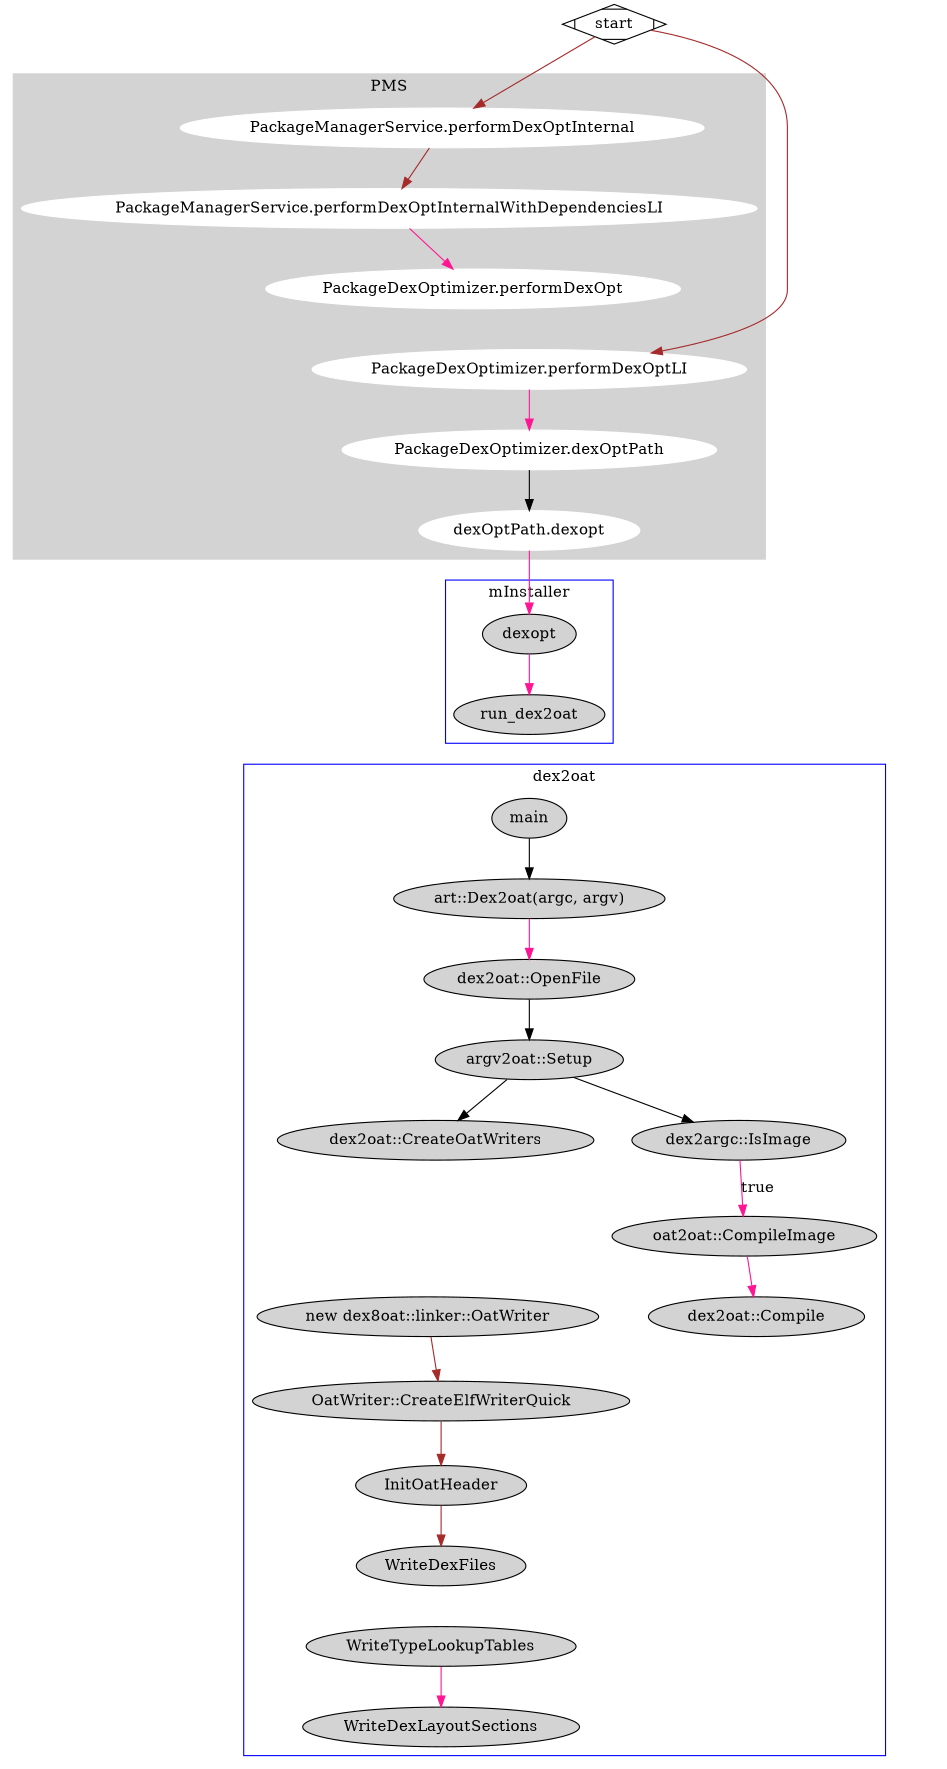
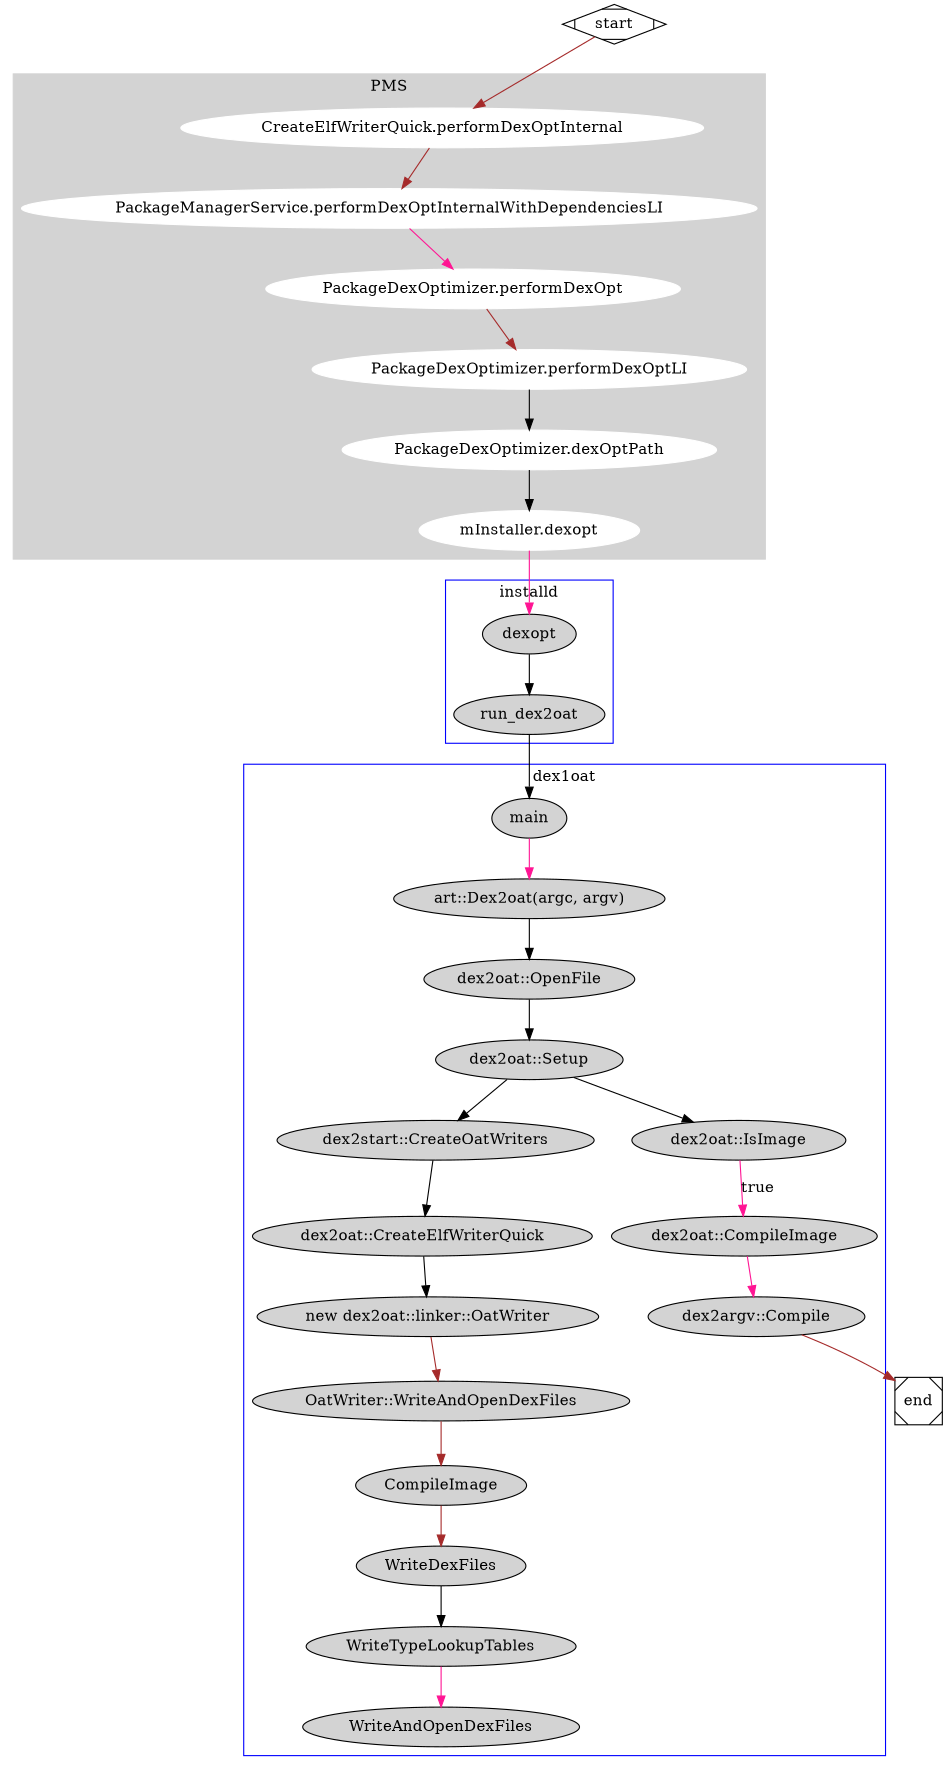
node "PackageManagerService.performDexOptInternal": label "PackageManagerService.performDexOptInternal" -> "CreateElfWriterQuick.performDexOptInternal"
edge "start" -> "PackageDexOptimizer.performDexOptLI": now "PackageDexOptimizer.performDexOpt" -> "PackageDexOptimizer.performDexOptLI"
edge "PackageDexOptimizer.performDexOptLI" -> "PackageDexOptimizer.dexOptPath": color deeppink -> black
node "dexOptPath.dexopt": label "dexOptPath.dexopt" -> "mInstaller.dexopt"
cluster "mInstaller": label "mInstaller" -> "installd"
edge "dexopt" -> "run_dex2oat": color deeppink -> black
edge "run_dex2oat" -> "main": added
cluster "dex2oat": label "dex2oat" -> "dex1oat"
edge "main" -> "art::Dex2oat(argc, argv)": color black -> deeppink
edge "art::Dex2oat(argc, argv)" -> "dex2oat::OpenFile": color deeppink -> black
node "argv2oat::Setup": label "argv2oat::Setup" -> "dex2oat::Setup"
node "dex2oat::CreateOatWriters": label "dex2oat::CreateOatWriters" -> "dex2start::CreateOatWriters"
node "dex2argc::IsImage": label "dex2argc::IsImage" -> "dex2oat::IsImage"
node "dex2oat::CreateElfWriterQuick": added
node "oat2oat::CompileImage": label "oat2oat::CompileImage" -> "dex2oat::CompileImage"
node "new dex8oat::linker::OatWriter": label "new dex8oat::linker::OatWriter" -> "new dex2oat::linker::OatWriter"
node "dex2oat::Compile": label "dex2oat::Compile" -> "dex2argv::Compile"
node "OatWriter::CreateElfWriterQuick": label "OatWriter::CreateElfWriterQuick" -> "OatWriter::WriteAndOpenDexFiles"
node "end": added
node "InitOatHeader": label "InitOatHeader" -> "CompileImage"
edge "WriteDexFiles" -> "WriteTypeLookupTables": added
node "WriteDexLayoutSections": label "WriteDexLayoutSections" -> "WriteAndOpenDexFiles"
